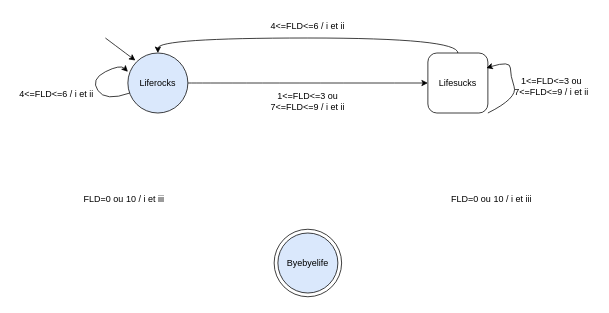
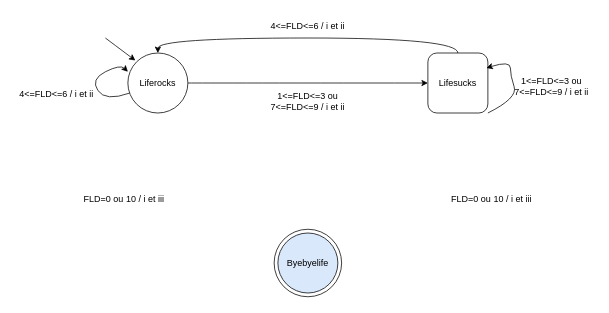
node "Liferocks": fillcolor #dae8fc -> #ffffff
